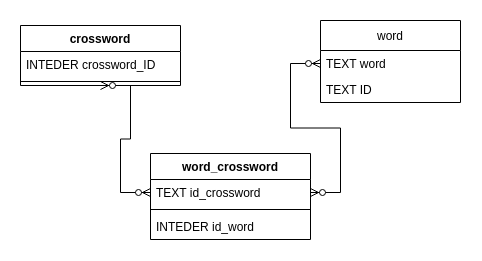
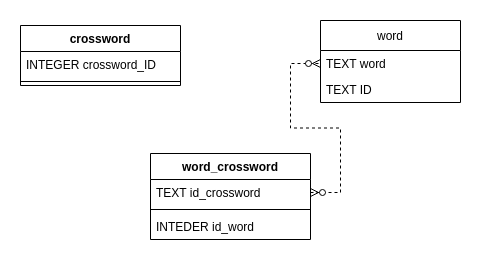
node "INTEDER crossword_ID": label "INTEDER crossword_ID" -> "INTEGER crossword_ID"
edge "TEXT word" -- "TEXT id_crossword": style solid -> dashed
edge "crossword" -- "TEXT id_crossword": removed
